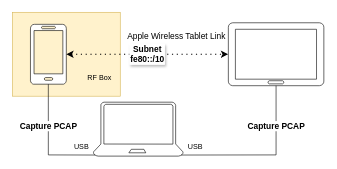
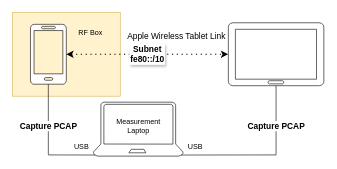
node "RF Box": moved (99, 78) -> (90, 33)
node "Measurement Laptop": added
